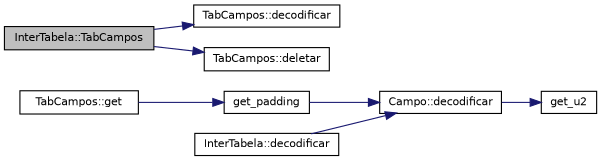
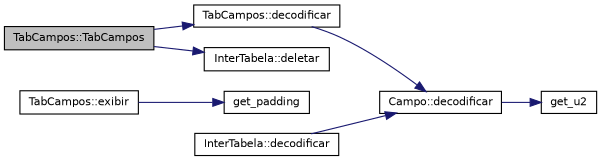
node "InterTabela::TabCampos": label "InterTabela::TabCampos" -> "TabCampos::TabCampos"
node "TabCampos::deletar": label "TabCampos::deletar" -> "InterTabela::deletar"
node "TabCampos::get": label "TabCampos::get" -> "TabCampos::exibir"
edge "get_padding" -> "Campo::decodificar": now "TabCampos::decodificar" -> "Campo::decodificar"
